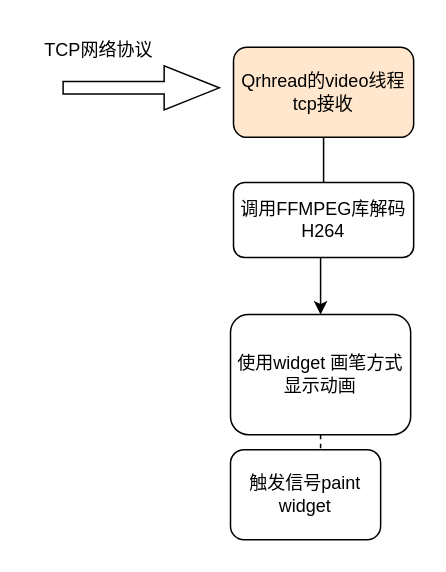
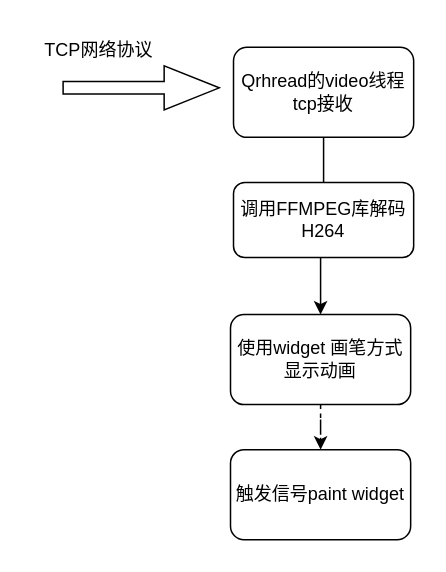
node "Qrhread的video线程tcp接收": fillcolor #ffe6cc -> #ffffff
node "使用widget 画笔方式显示动画": size 180x120 -> 180x90
node "触发信号paint widget": size 150x90 -> 180x90
